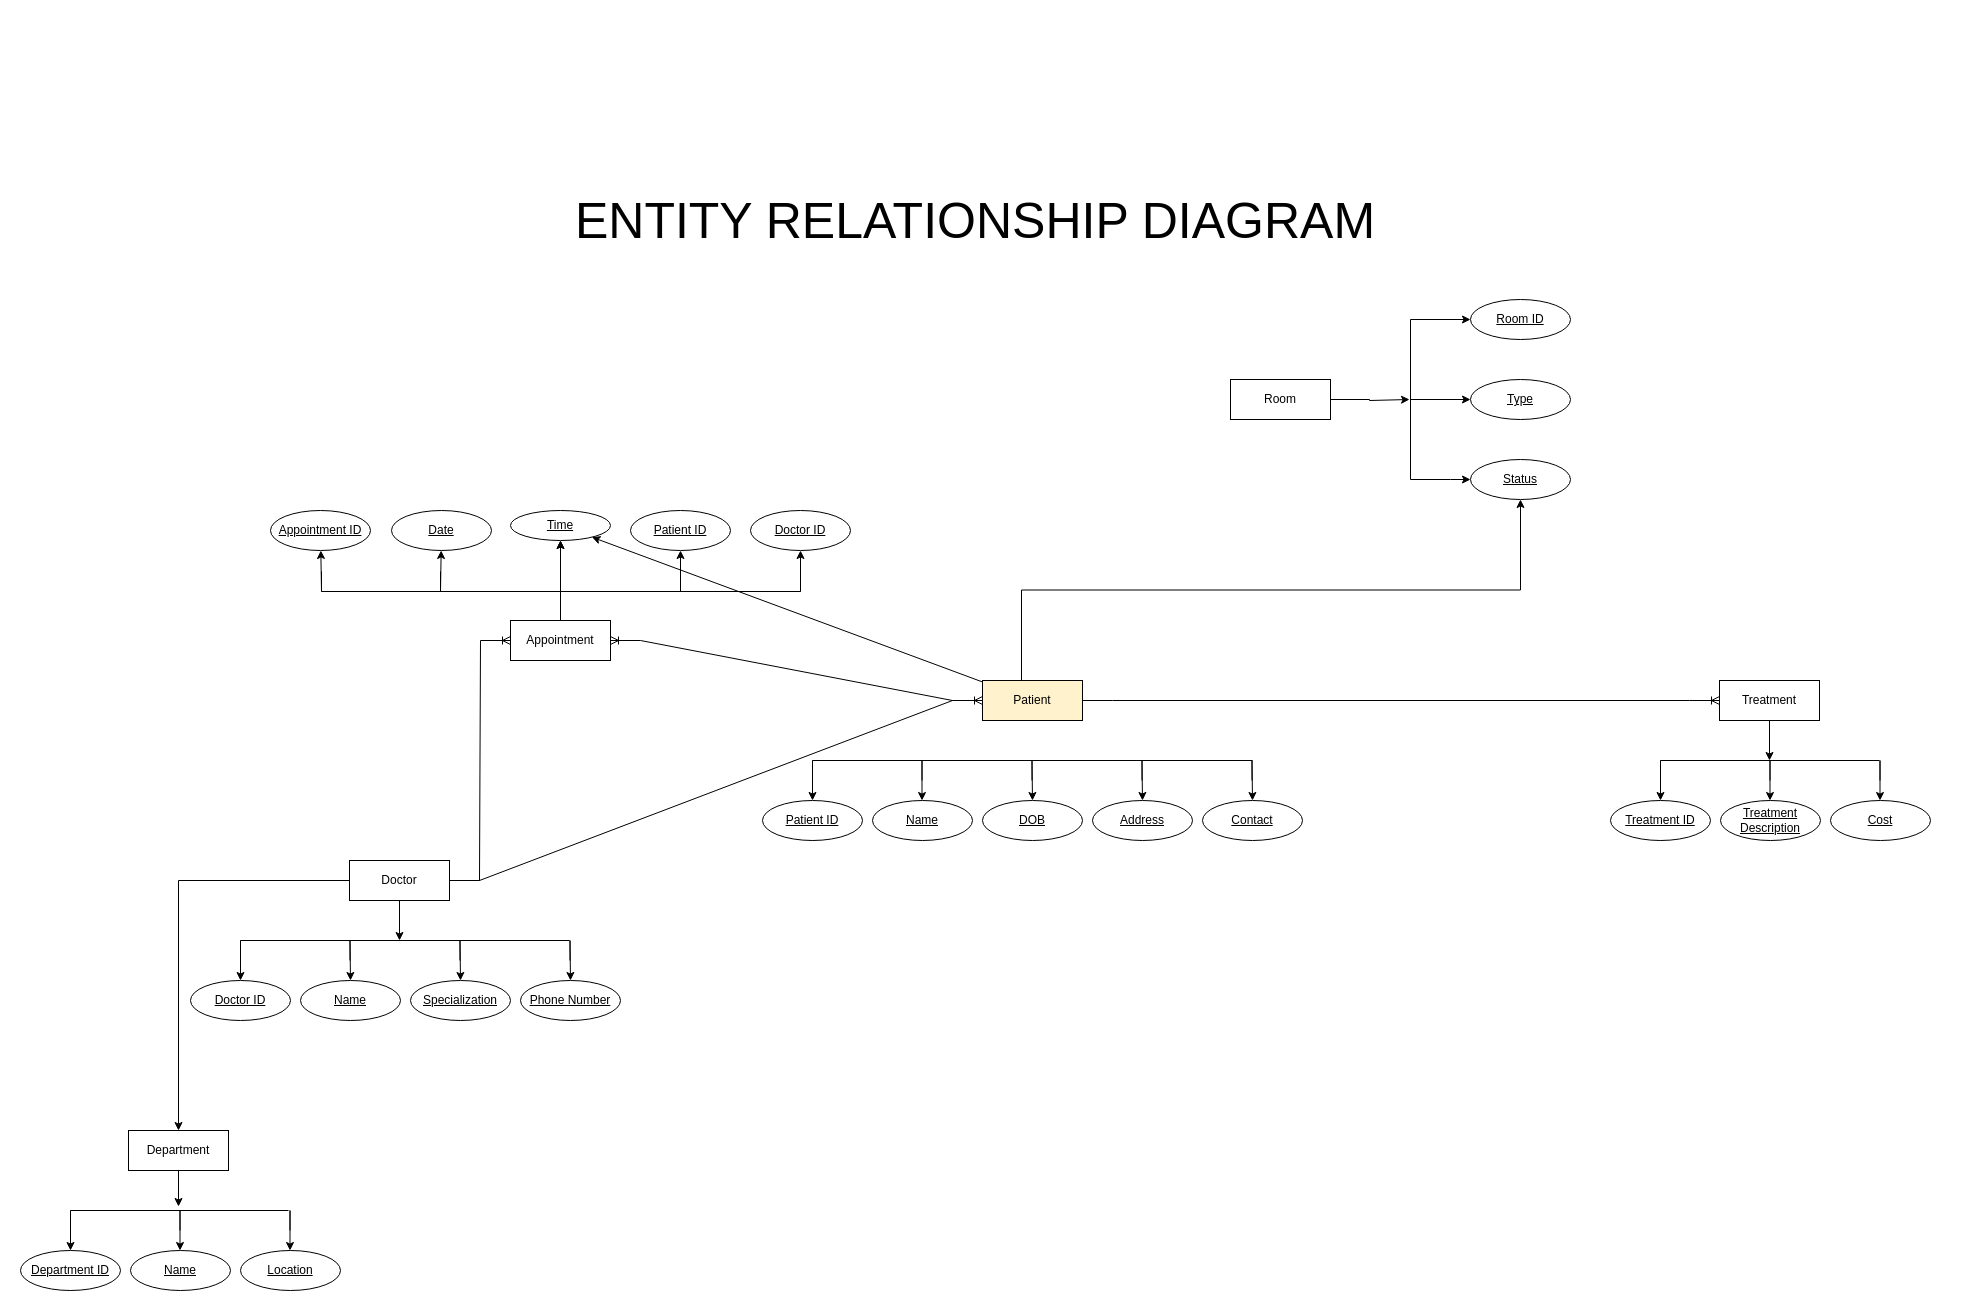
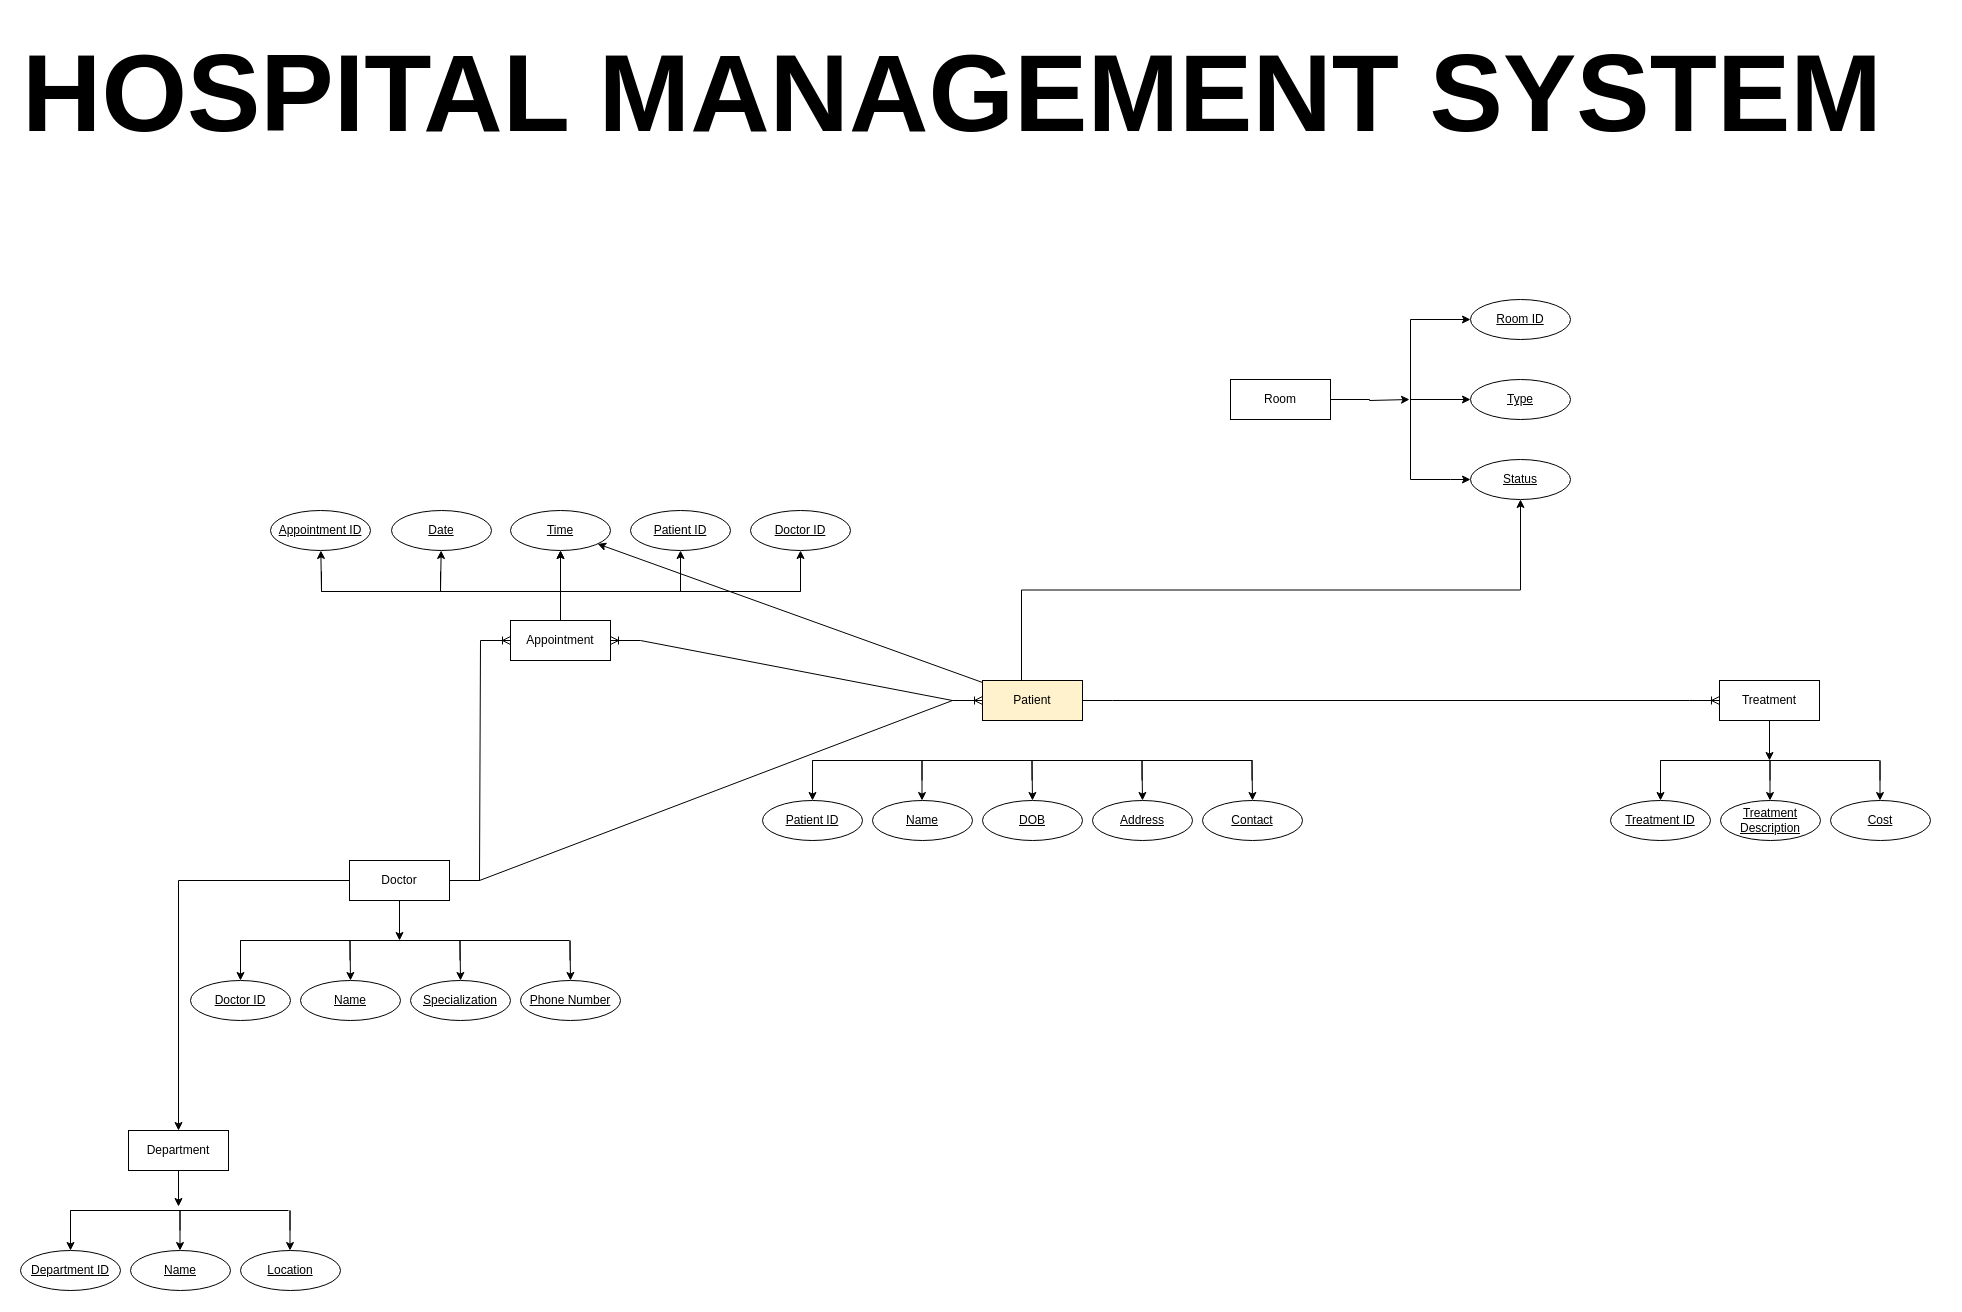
node "HOSPITAL MANAGEMENT SYSTEM": added
node "ENTITY RELATIONSHIP DIAGRAM": removed
node "Time": size 100x30 -> 100x40
